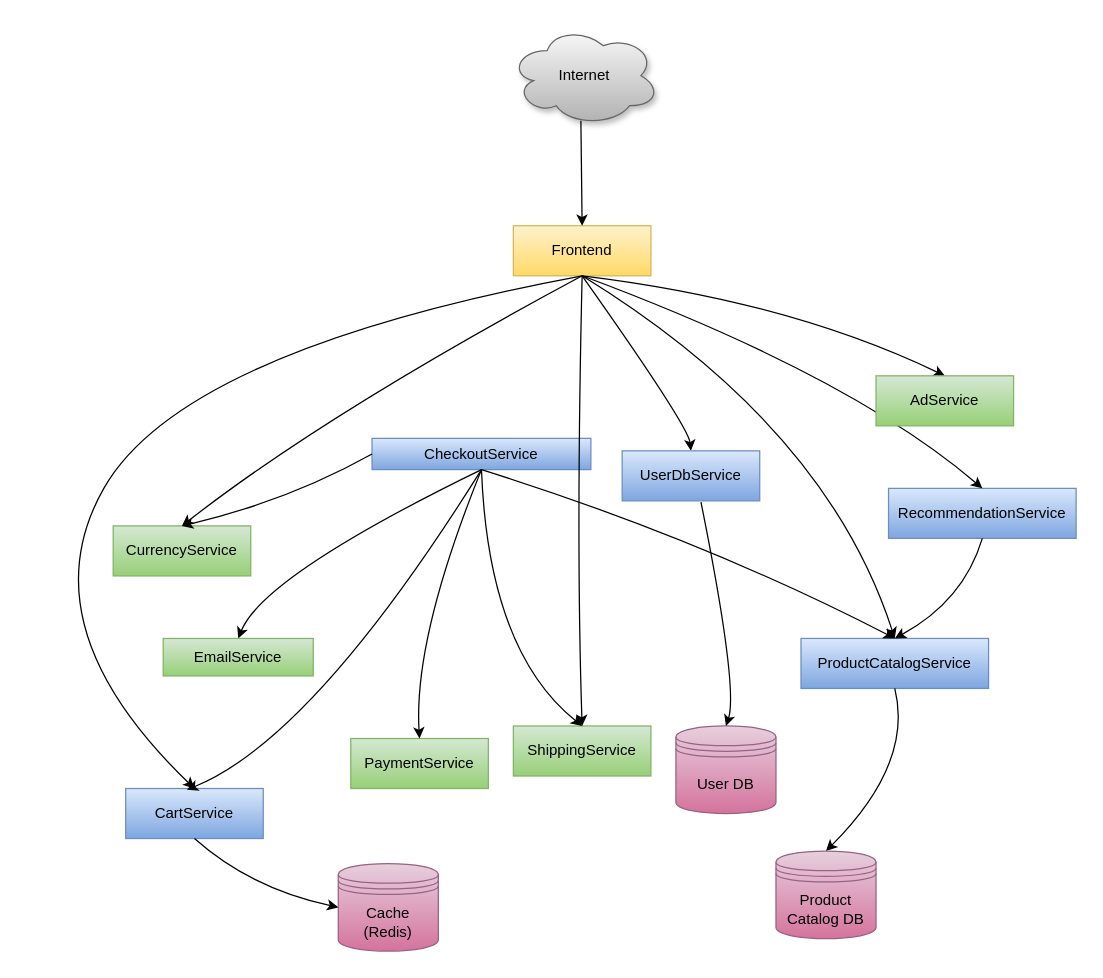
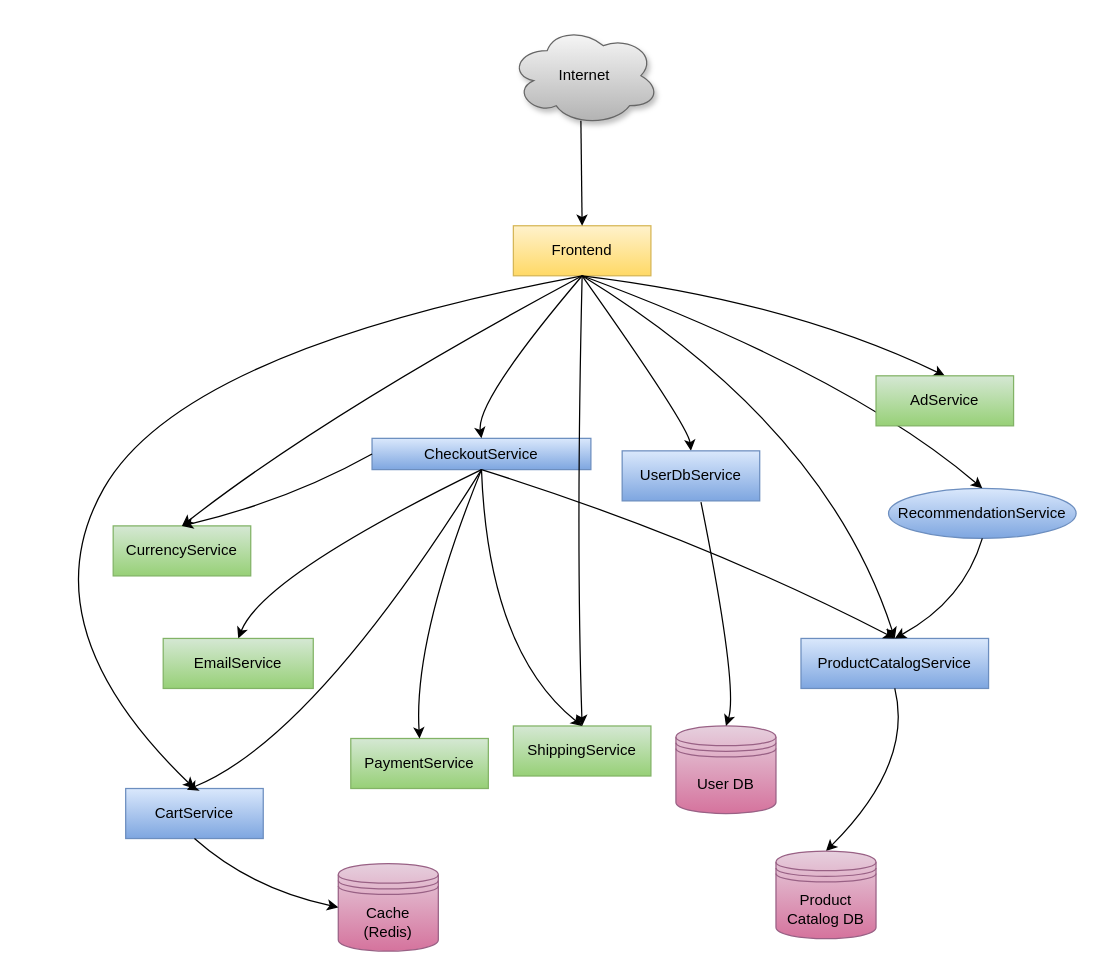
edge "Frontend" -> "CheckoutService": added
node "RecommendationService": shape rectangle -> ellipse
node "EmailService": size 150x38 -> 150x50
